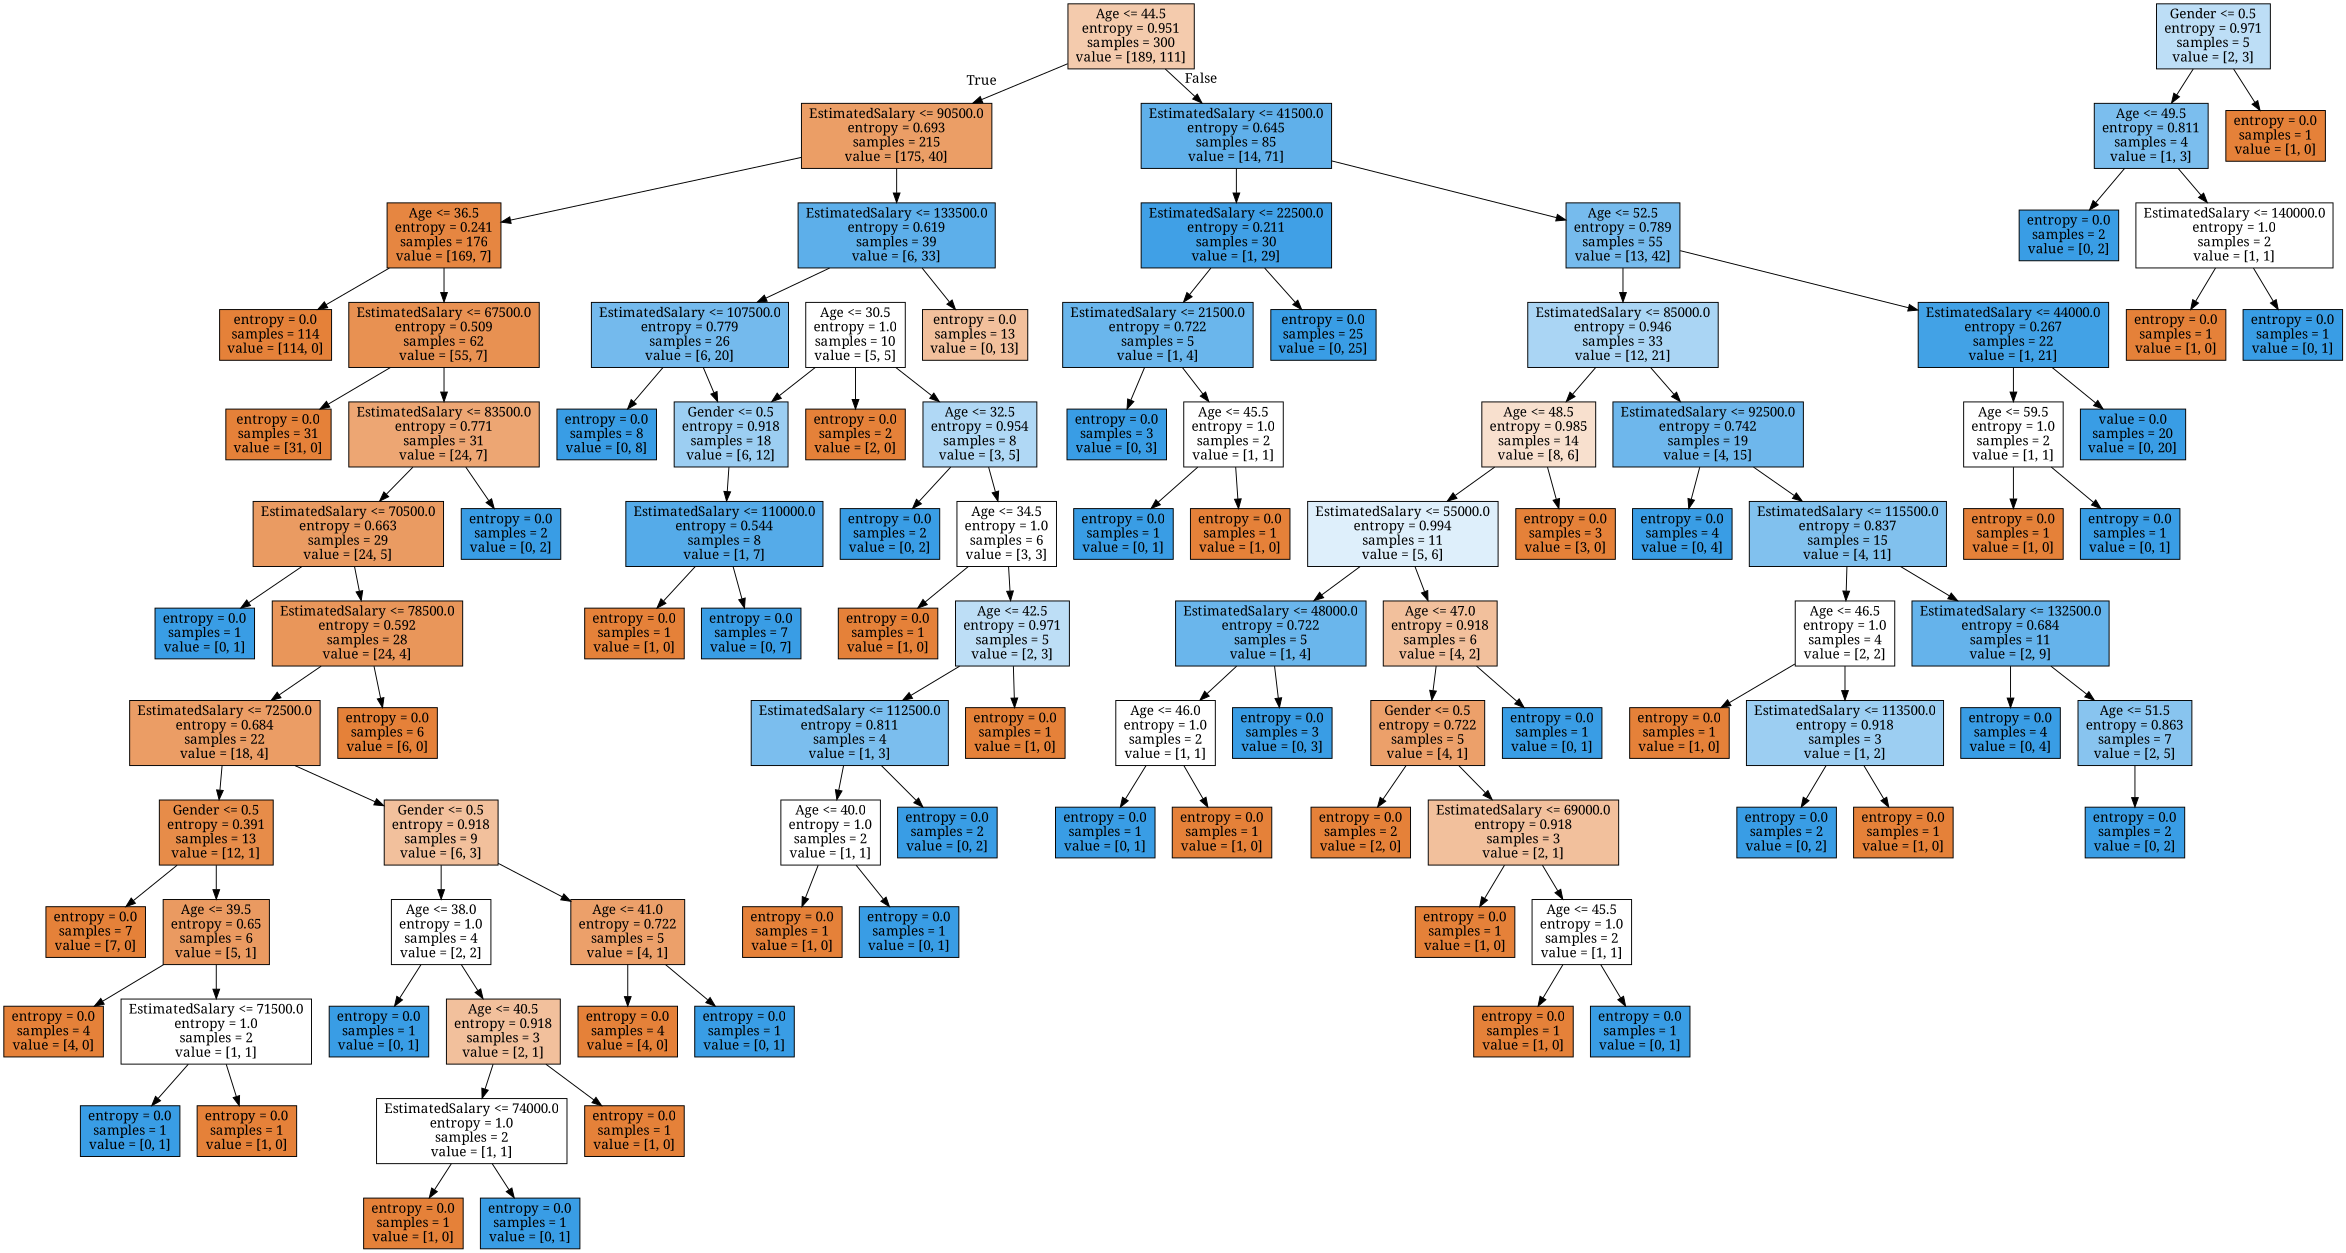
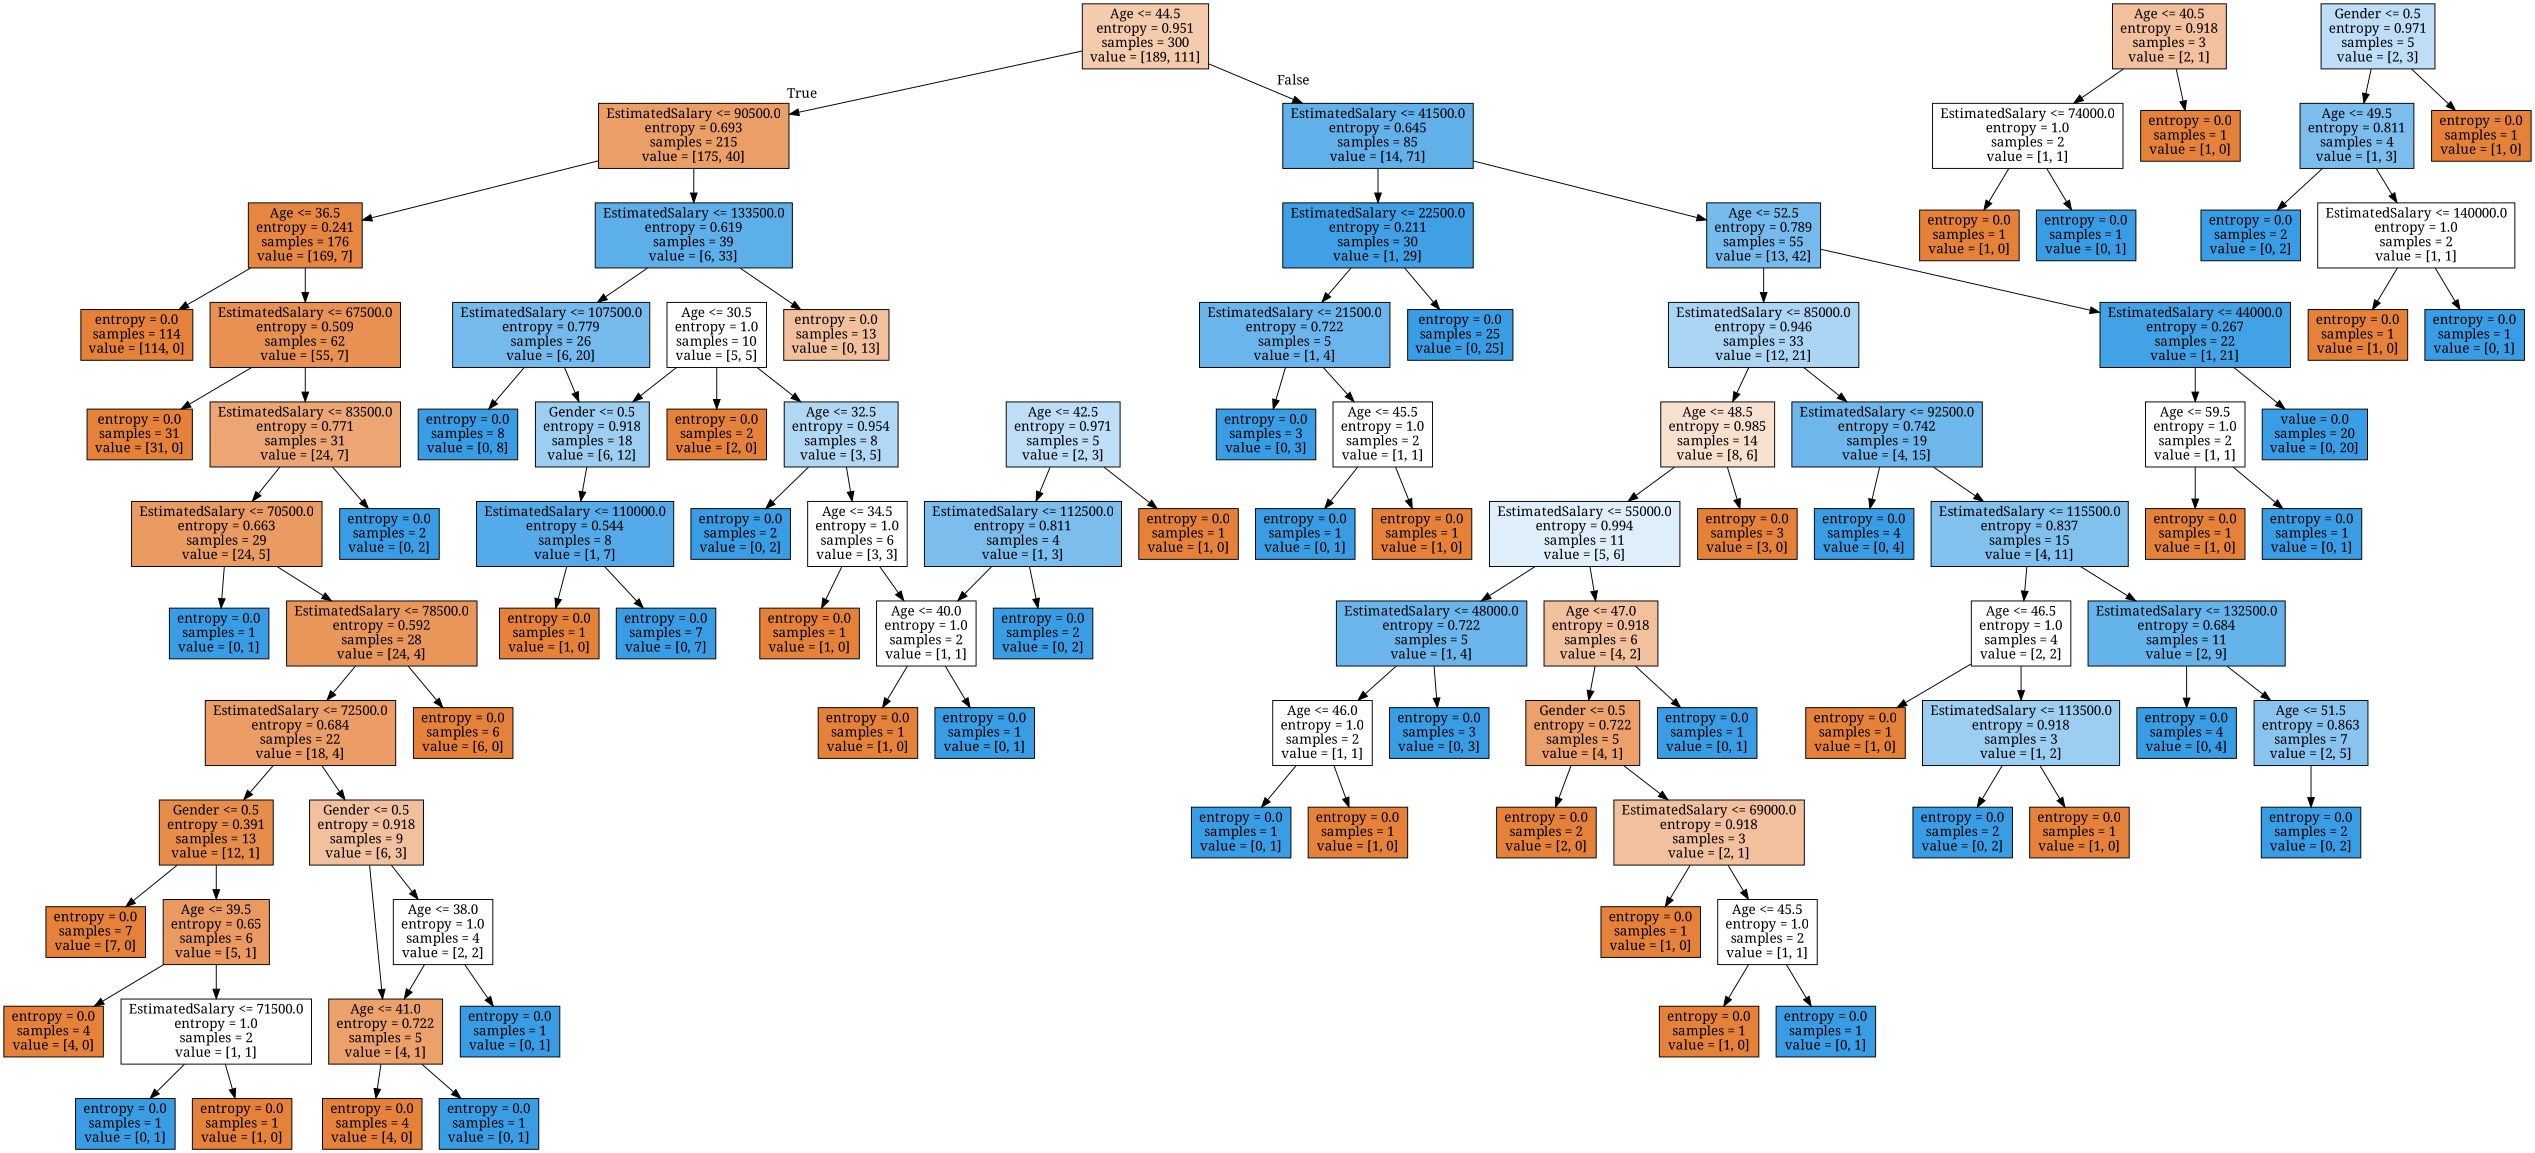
edge "Age <= 34.5 entropy = 1.0 samples = 6 value = [3, 3]" -> "Age <= 42.5 entropy = 0.971 samples = 5 value = [2, 3]": now "Age <= 34.5 entropy = 1.0 samples = 6 value = [3, 3]" -> "Age <= 40.0 entropy = 1.0 samples = 2 value = [1, 1]"
edge "Age <= 38.0 entropy = 1.0 samples = 4 value = [2, 2]" -> "Age <= 40.5 entropy = 0.918 samples = 3 value = [2, 1]": now "Age <= 38.0 entropy = 1.0 samples = 4 value = [2, 2]" -> "Age <= 41.0 entropy = 0.722 samples = 5 value = [4, 1]"
